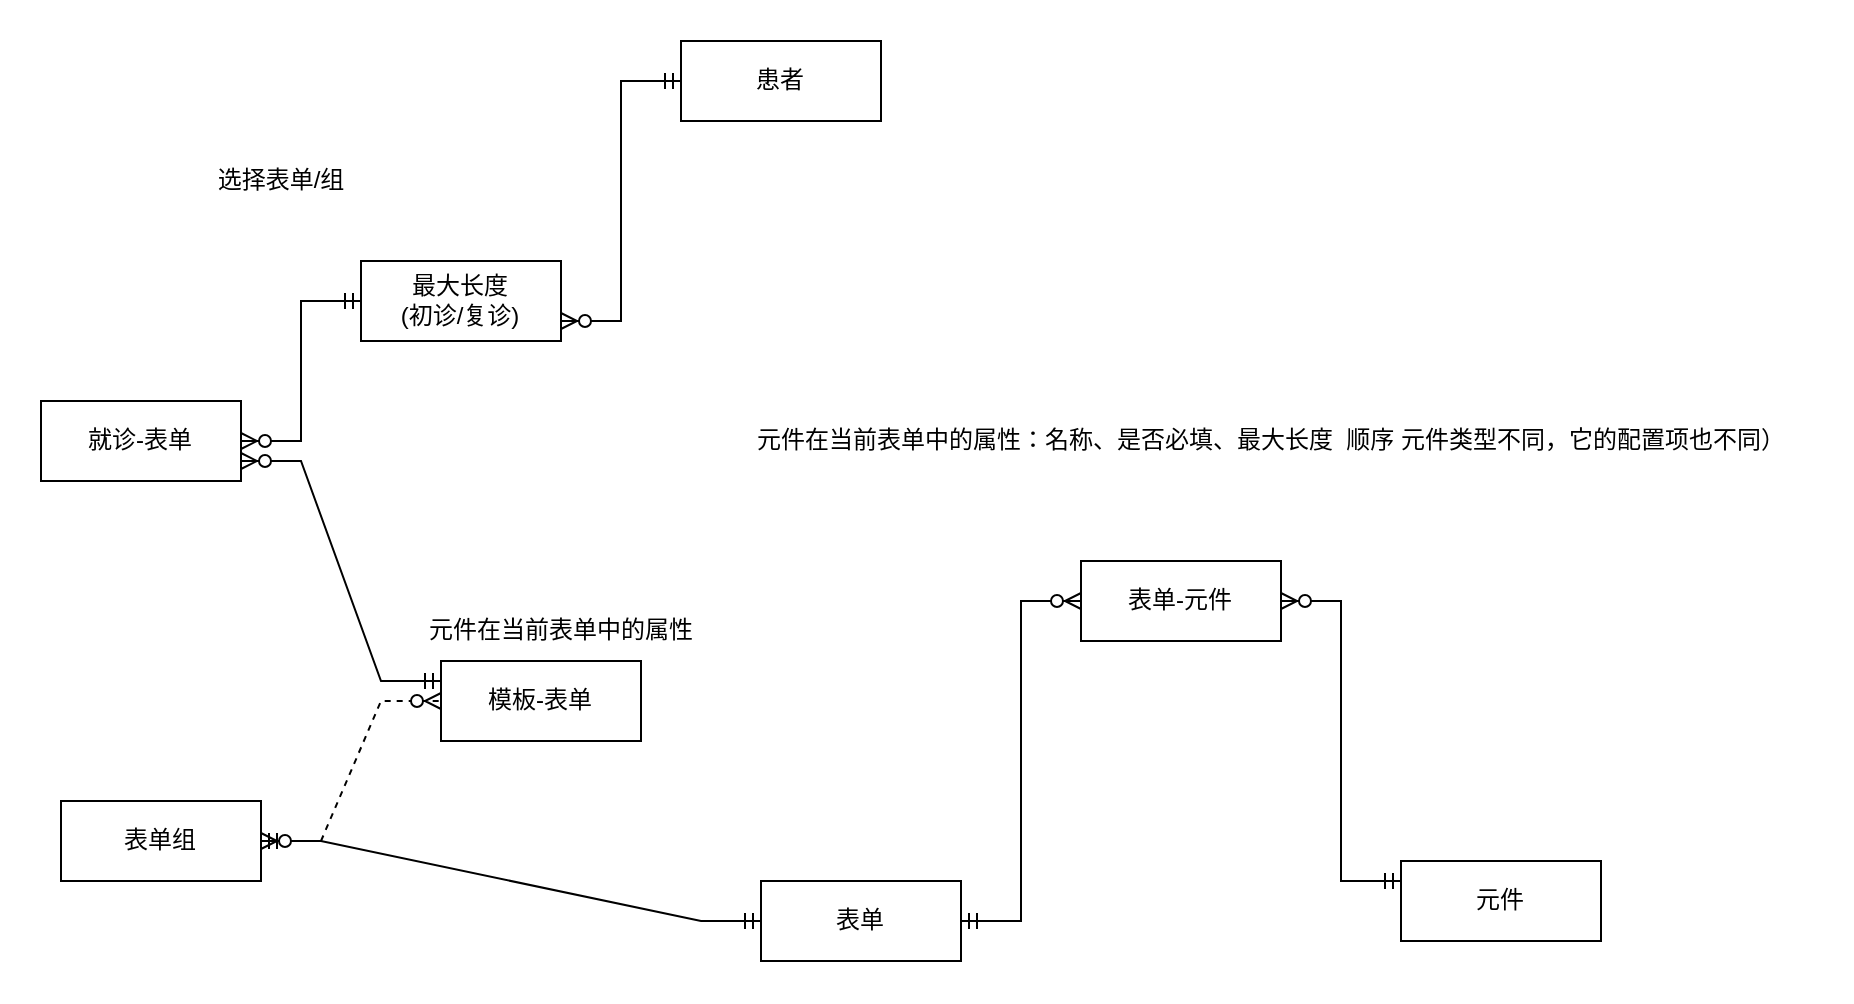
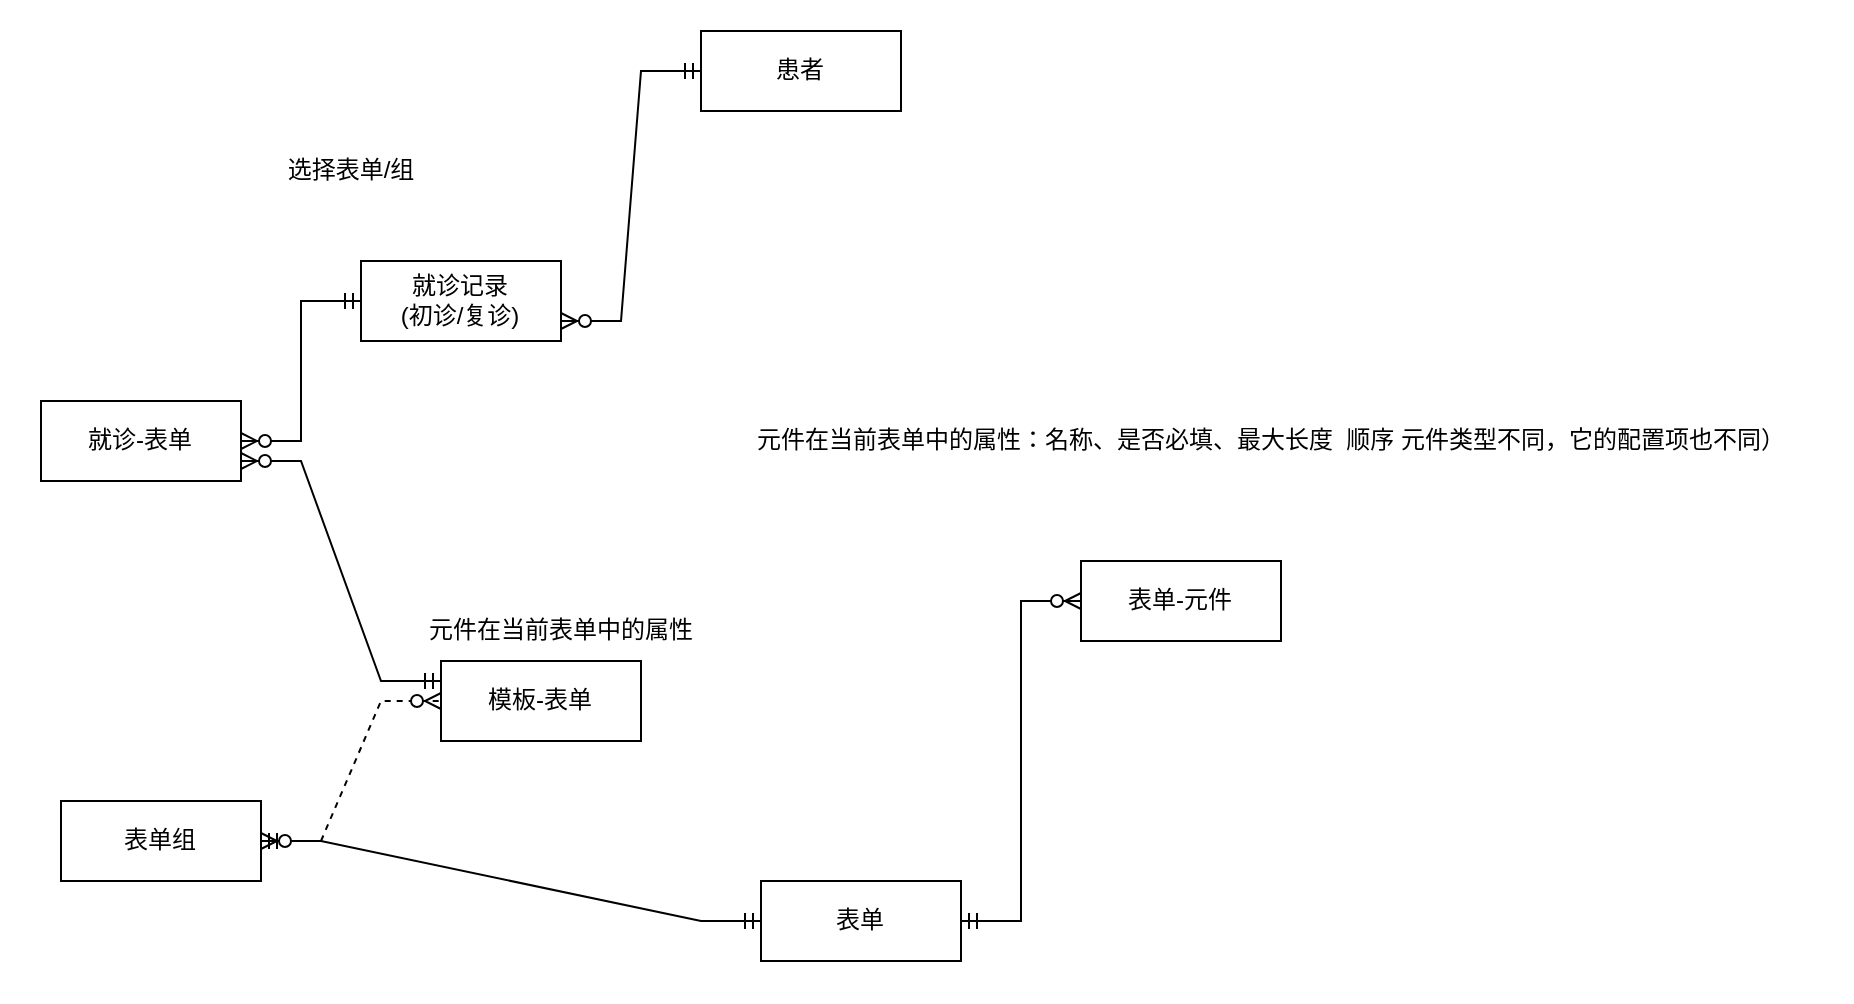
node "患者": moved (781, 81) -> (801, 71)
node "选择表单/组": moved (281, 181) -> (351, 171)
node "最大长度 (初诊/复诊)": label "最大长度 (初诊/复诊)" -> "就诊记录 (初诊/复诊)"
edge "表单-元件" -- "元件": removed
node "元件": removed
